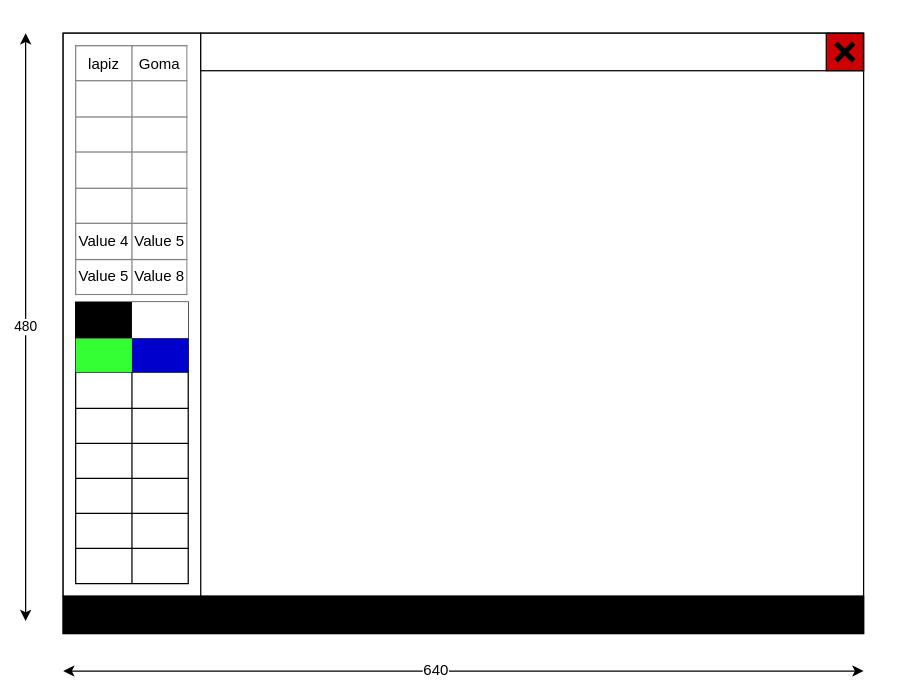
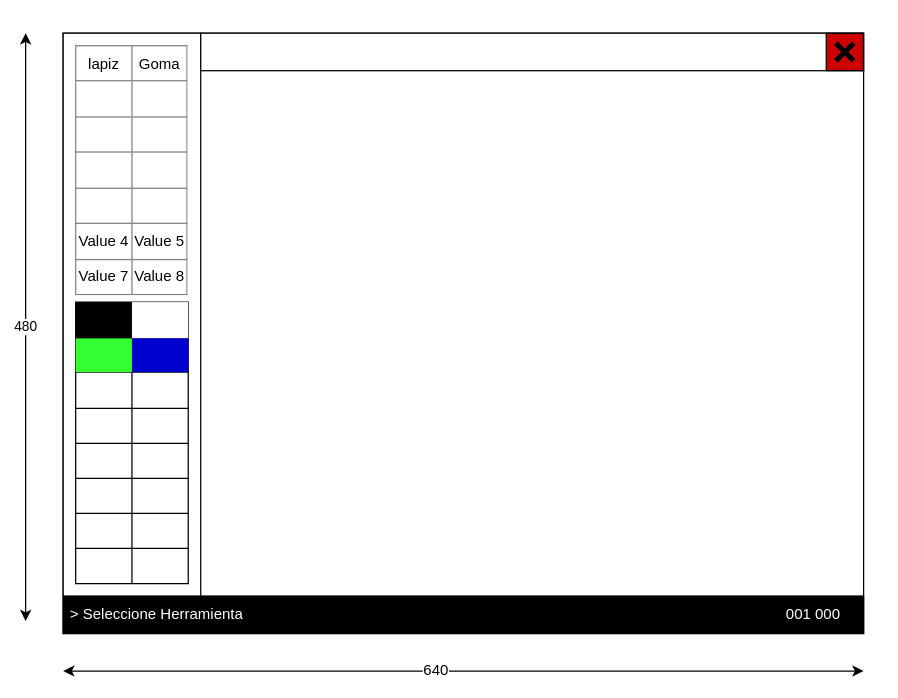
node "lapiz Goma Value 4 Value 5 Value 5 Value 8": label "lapiz Goma Value 4 Value 5 Value 5 Value 8" -> "lapiz Goma Value 4 Value 5 Value 7 Value 8"
node "> Seleccione Herramienta": added
node "001 000": added
